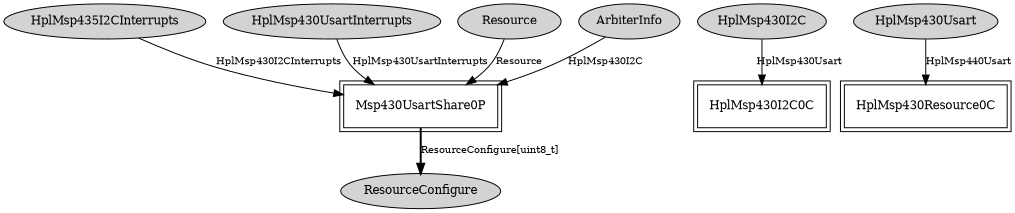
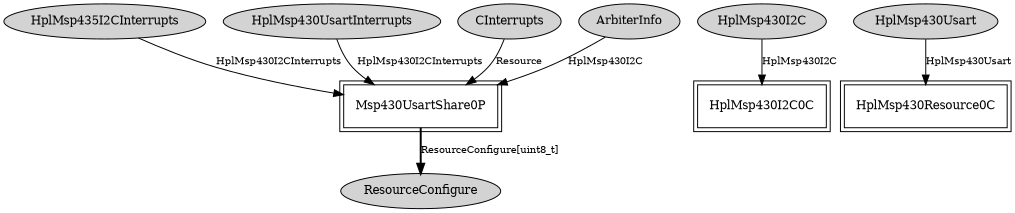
node "Resource": label "Resource" -> "CInterrupts"
edge "HplMsp430UsartInterrupts" -> "Msp430UsartShare0P": label "HplMsp430UsartInterrupts" -> "HplMsp430I2CInterrupts"
edge "HplMsp430I2C" -> "HplMsp430I2C0C": label "HplMsp430Usart" -> "HplMsp430I2C"
edge "HplMsp430Usart" -> "HplMsp430Resource0C": label "HplMsp440Usart" -> "HplMsp430Usart"
